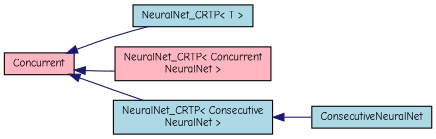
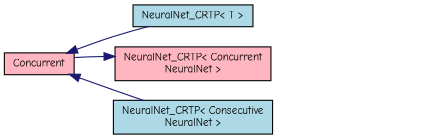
edge "NeuralNet_CRTP< Concurrent NeuralNet >" -> "Concurrent": reversed
node "ConsecutiveNeuralNet": removed
